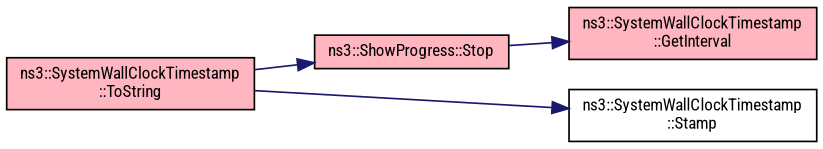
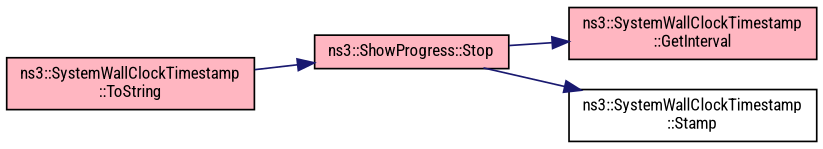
edge "ns3::SystemWallClockTimestamp ::ToString" -> "ns3::SystemWallClockTimestamp ::Stamp": now "ns3::ShowProgress::Stop" -> "ns3::SystemWallClockTimestamp ::Stamp"
